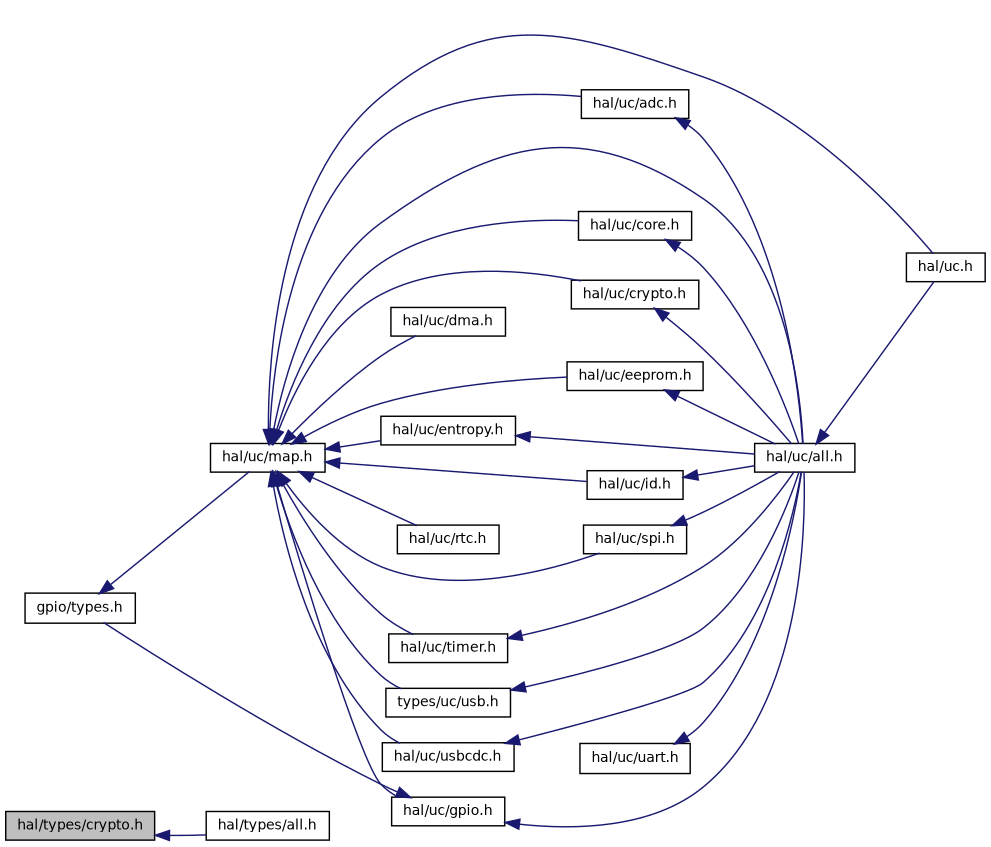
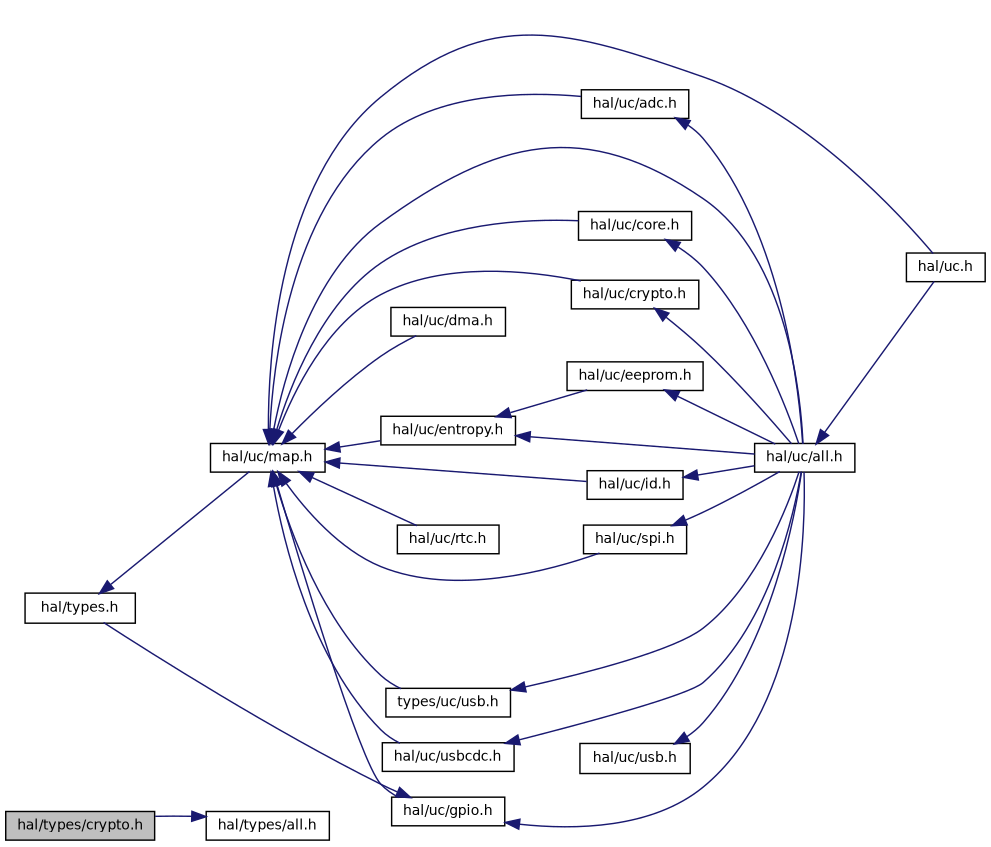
edge "hal/uc/eeprom.h" -> "hal/uc/map.h": now "hal/uc/eeprom.h" -> "hal/uc/entropy.h"
node "gpio/types.h": label "gpio/types.h" -> "hal/types.h"
node "hal/uc/timer.h": removed
node "hal/uc/uart.h": label "hal/uc/uart.h" -> "hal/uc/usb.h"
edge "hal/types/all.h" -> "hal/types/crypto.h": reversed
